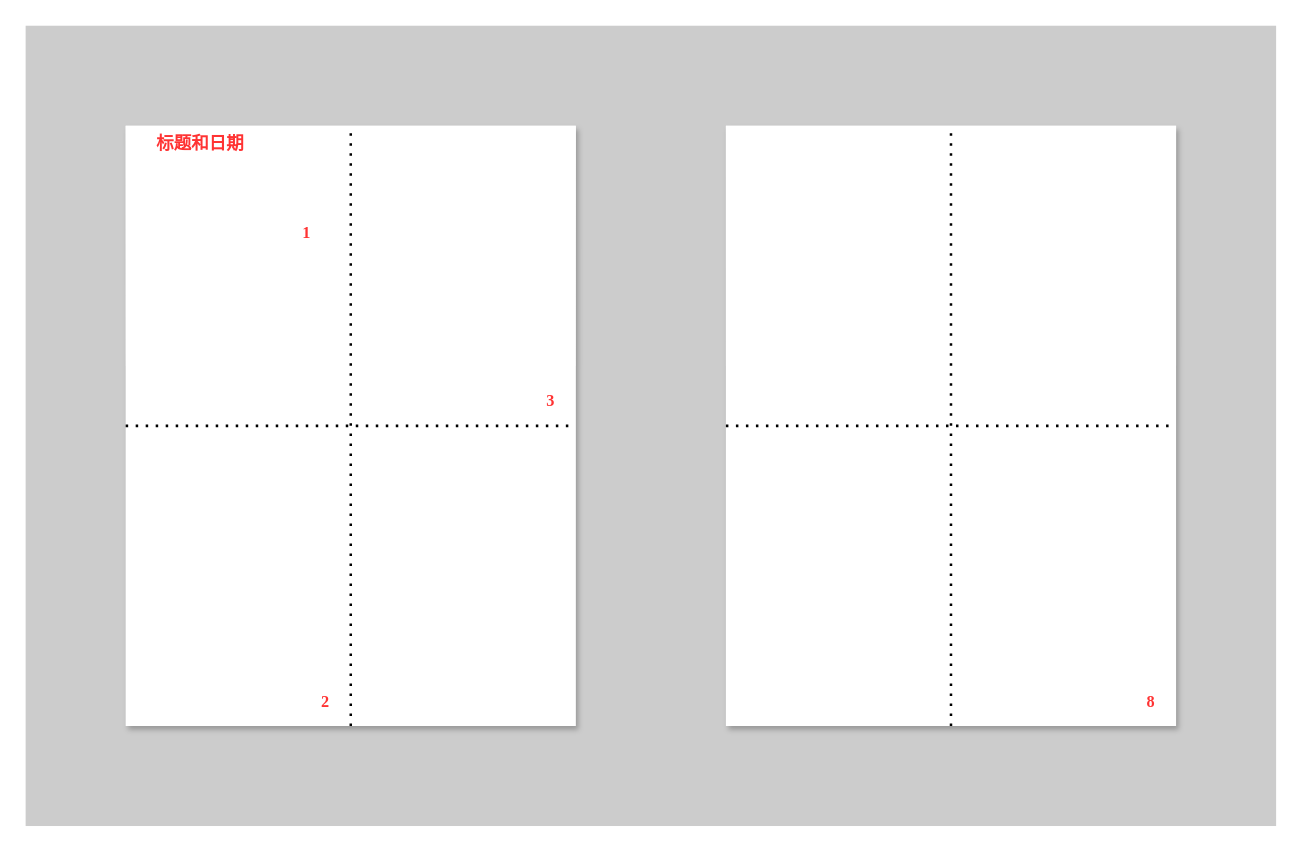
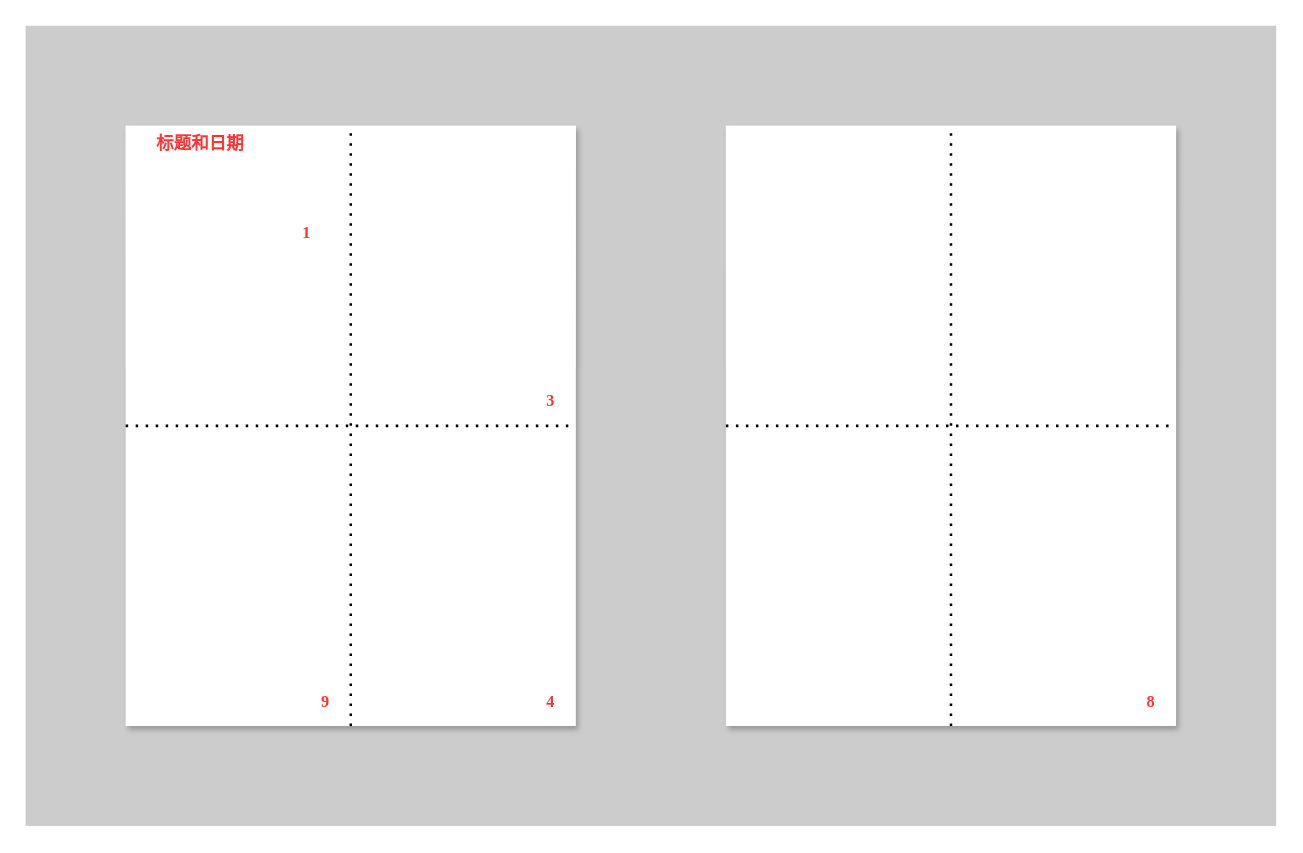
node "2": label "2" -> "9"
node "4": added
